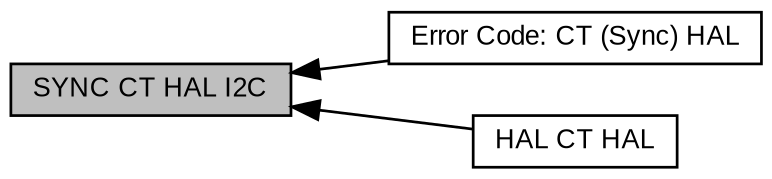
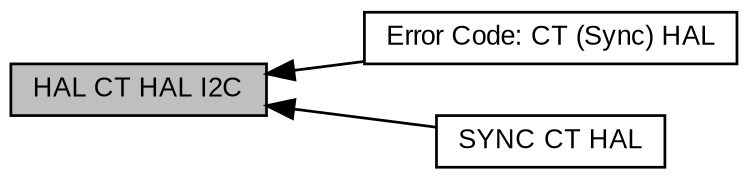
node "SYNC CT HAL I2C": label "SYNC CT HAL I2C" -> "HAL CT HAL I2C"
node "HAL CT HAL": label "HAL CT HAL" -> "SYNC CT HAL"
